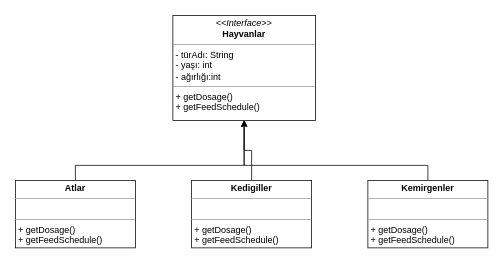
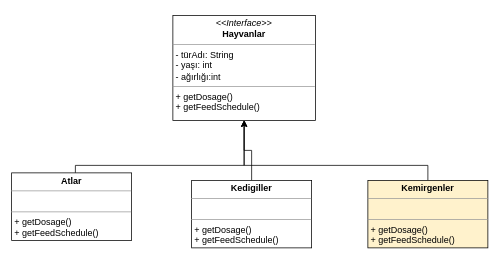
node "Atlar + getDosage() + getFeedSchedule()": moved (75, 214) -> (72, 207)
node "Kemirgenler + getDosage() + getFeedSchedule()": fillcolor #ffffff -> #fff2cc
